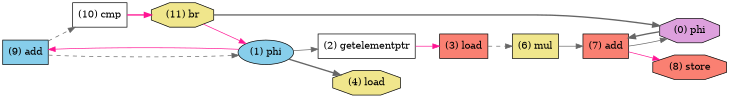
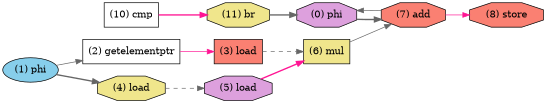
edge "(11) br" -> "(1) phi": removed
node "(7) add": shape box -> octagon
node "(9) add": removed
node "(5) load": added
